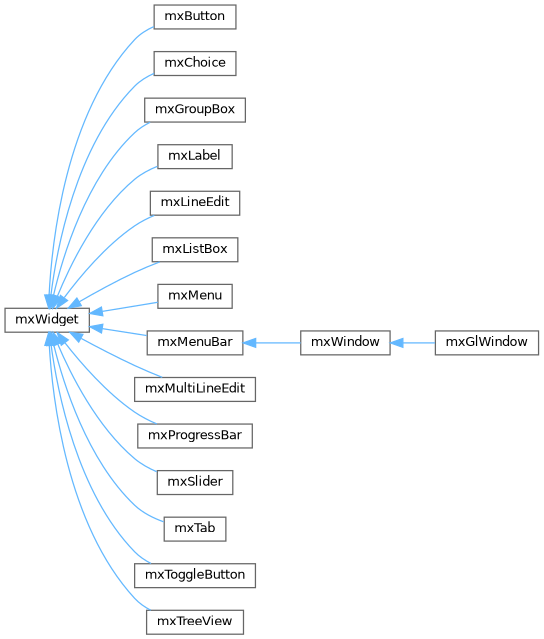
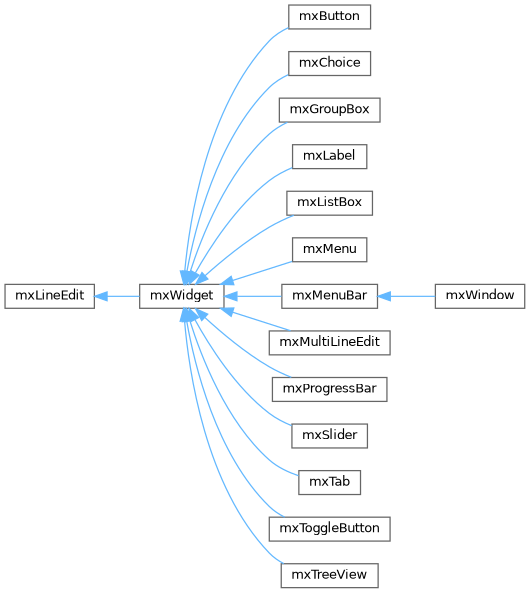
edge "mxLineEdit" -> "mxWidget": reversed
node "mxGlWindow": removed
